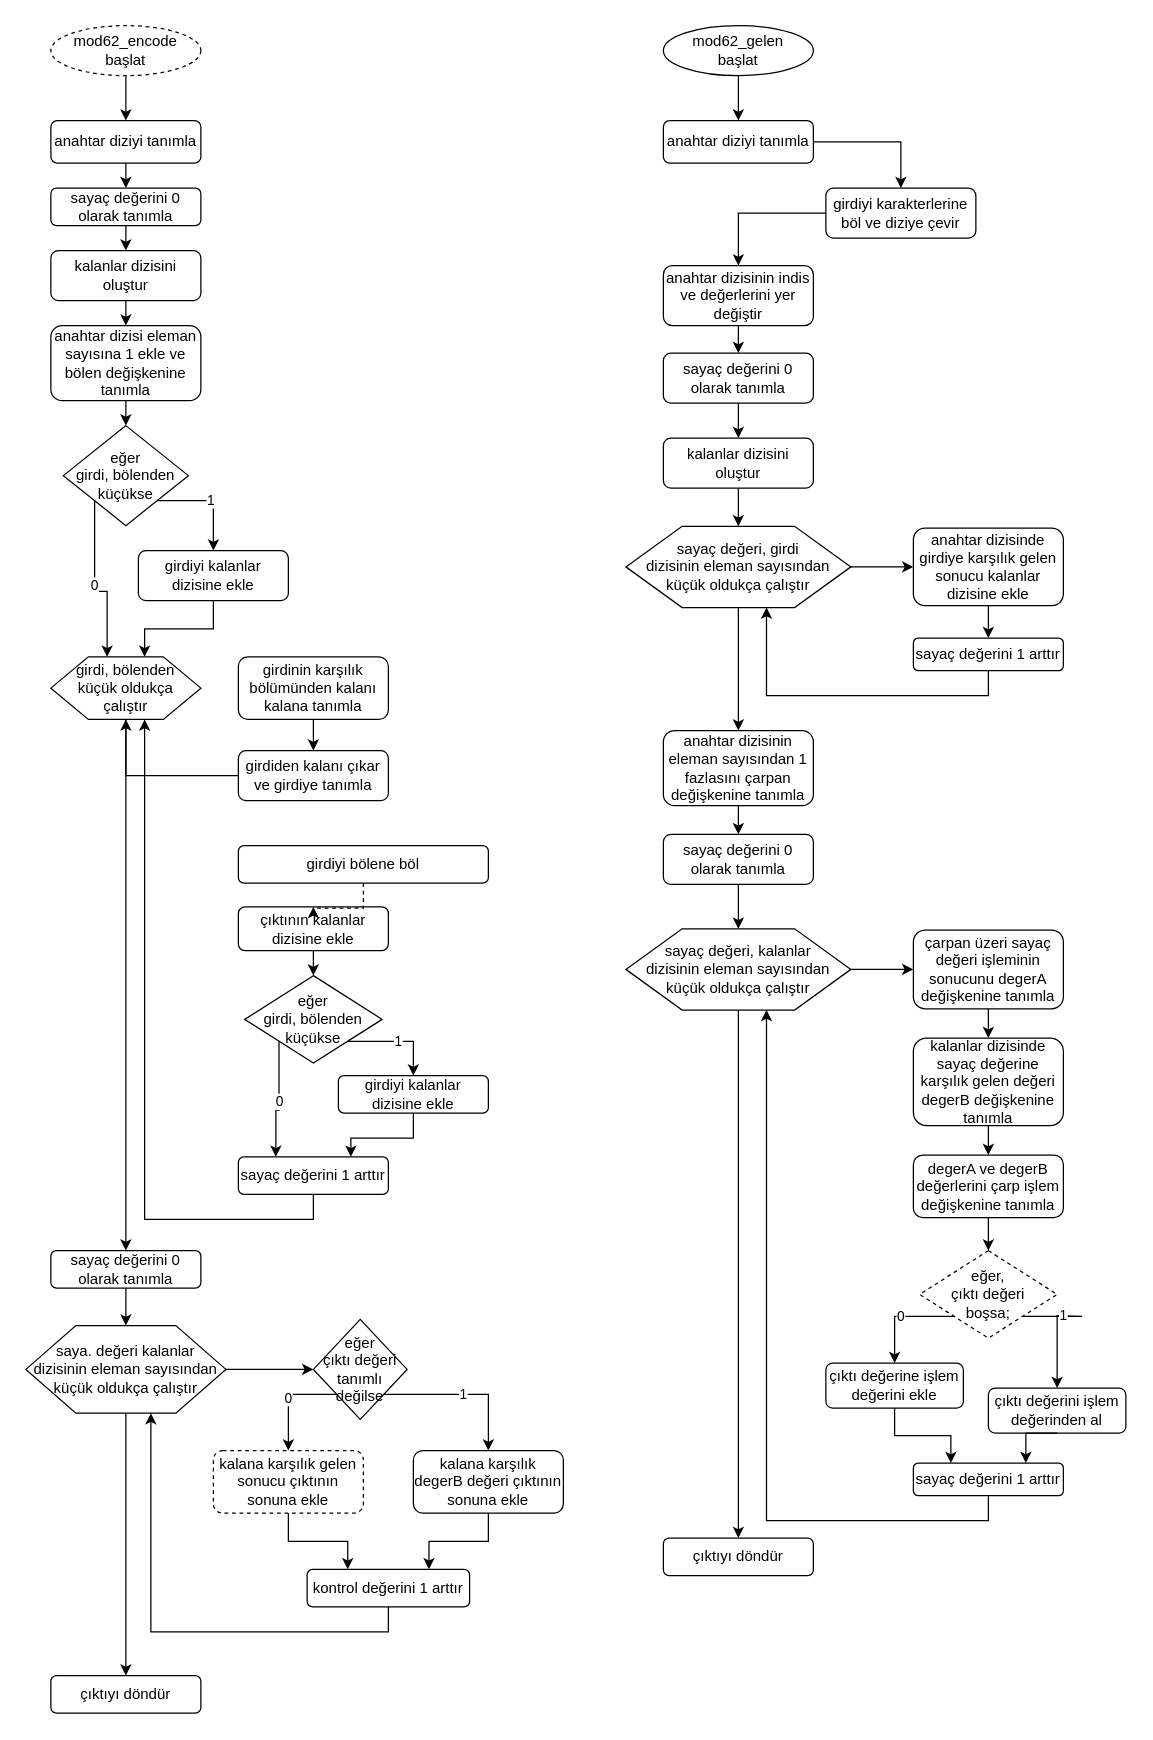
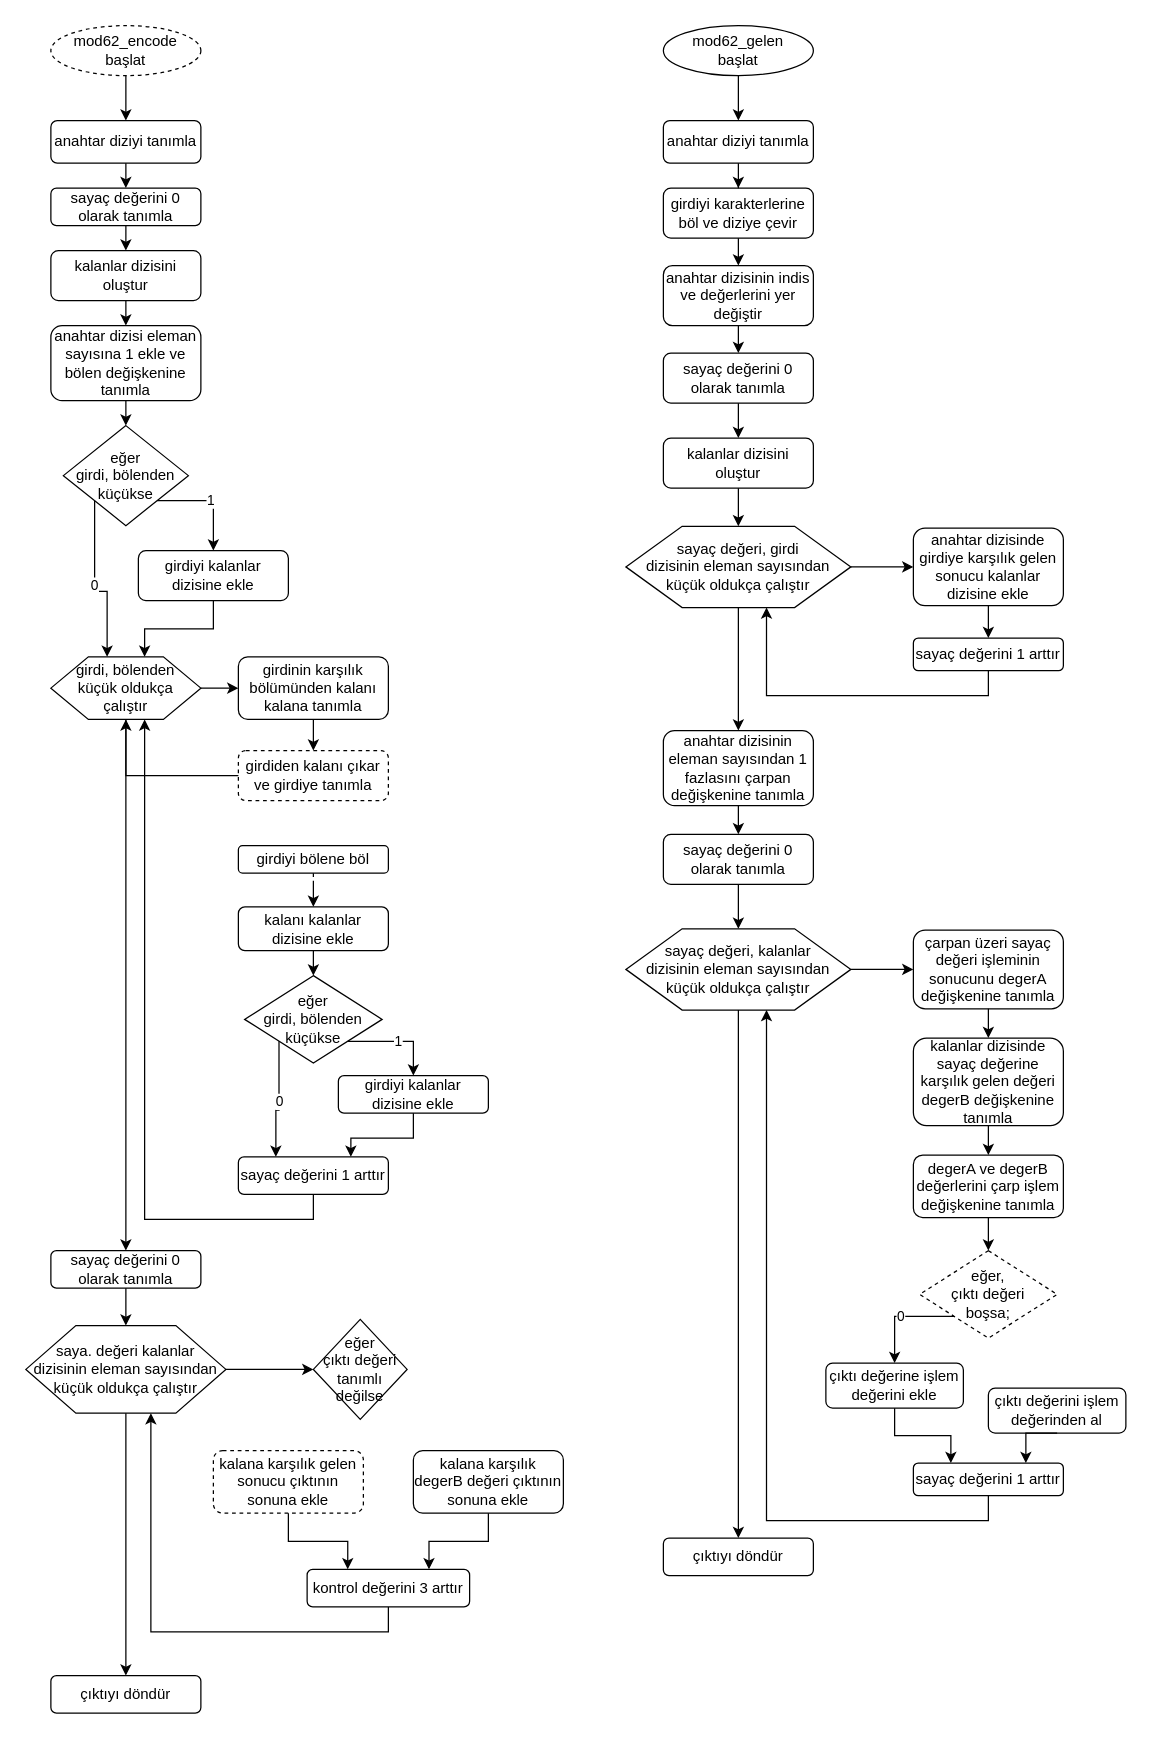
node "girdiyi karakterlerine böl ve diziye çevir": moved (901, 213) -> (738, 213)
edge "girdi, bölenden küçük oldukça çalıştır" -> "girdinin karşılık bölümünden kalanı kalana tanımla": added
node "girdiden kalanı çıkar ve girdiye tanımla": style solid -> dashed
node "girdiyi bölene böl": size 250x38 -> 150x28
node "çıktının kalanlar dizisine ekle": label "çıktının kalanlar dizisine ekle" -> "kalanı kalanlar dizisine ekle"
edge "eğer, çıktı değeri boşsa;" -> "çıktı değerini işlem değerinden al": removed, label "1"
edge "eğer çıktı değeri tanımlı değilse" -> "kalana karşılık degerB değeri çıktının sonuna ekle": removed, label "1"
edge "eğer çıktı değeri tanımlı değilse" -> "kalana karşılık gelen sonucu çıktının sonuna ekle": removed, label "0"
node "kontrol değerini 1 arttır": label "kontrol değerini 1 arttır" -> "kontrol değerini 3 arttır"
